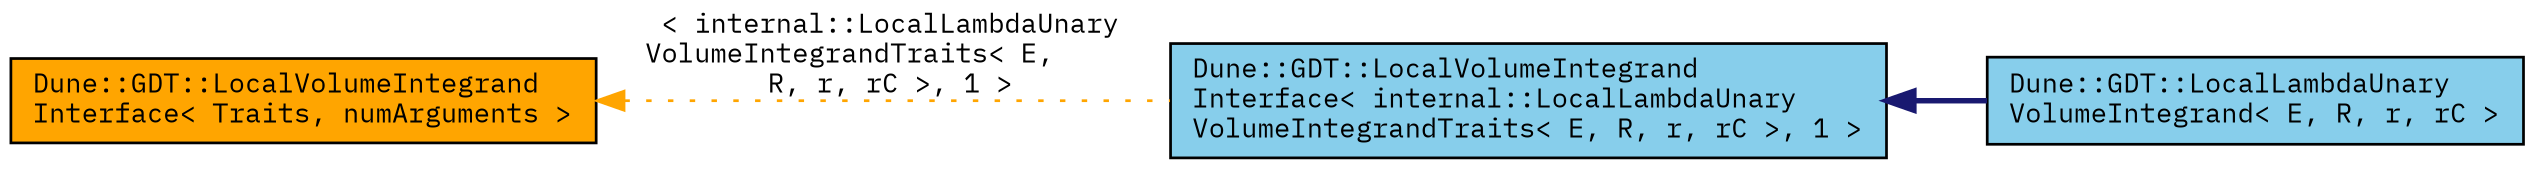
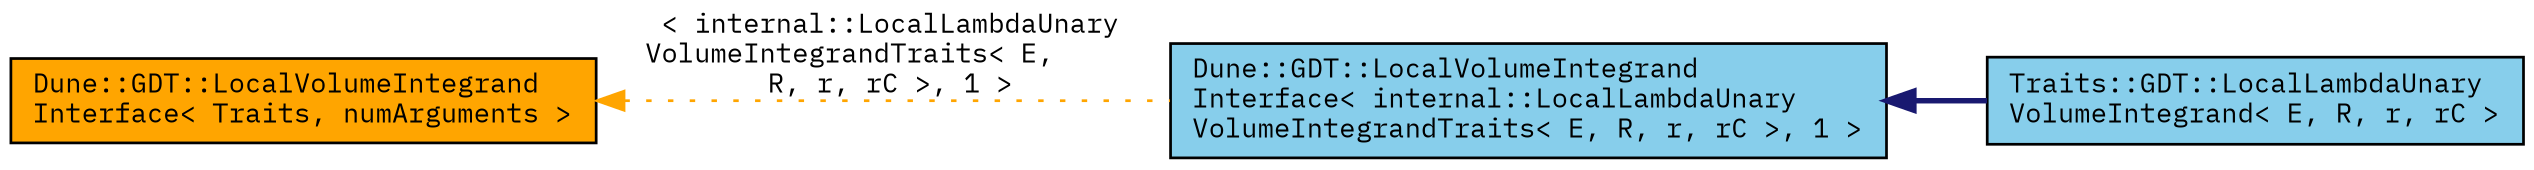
node "Dune::GDT::LocalLambdaUnary VolumeIntegrand< E, R, r, rC >": label "Dune::GDT::LocalLambdaUnary VolumeIntegrand< E, R, r, rC >" -> "Traits::GDT::LocalLambdaUnary VolumeIntegrand< E, R, r, rC >"
